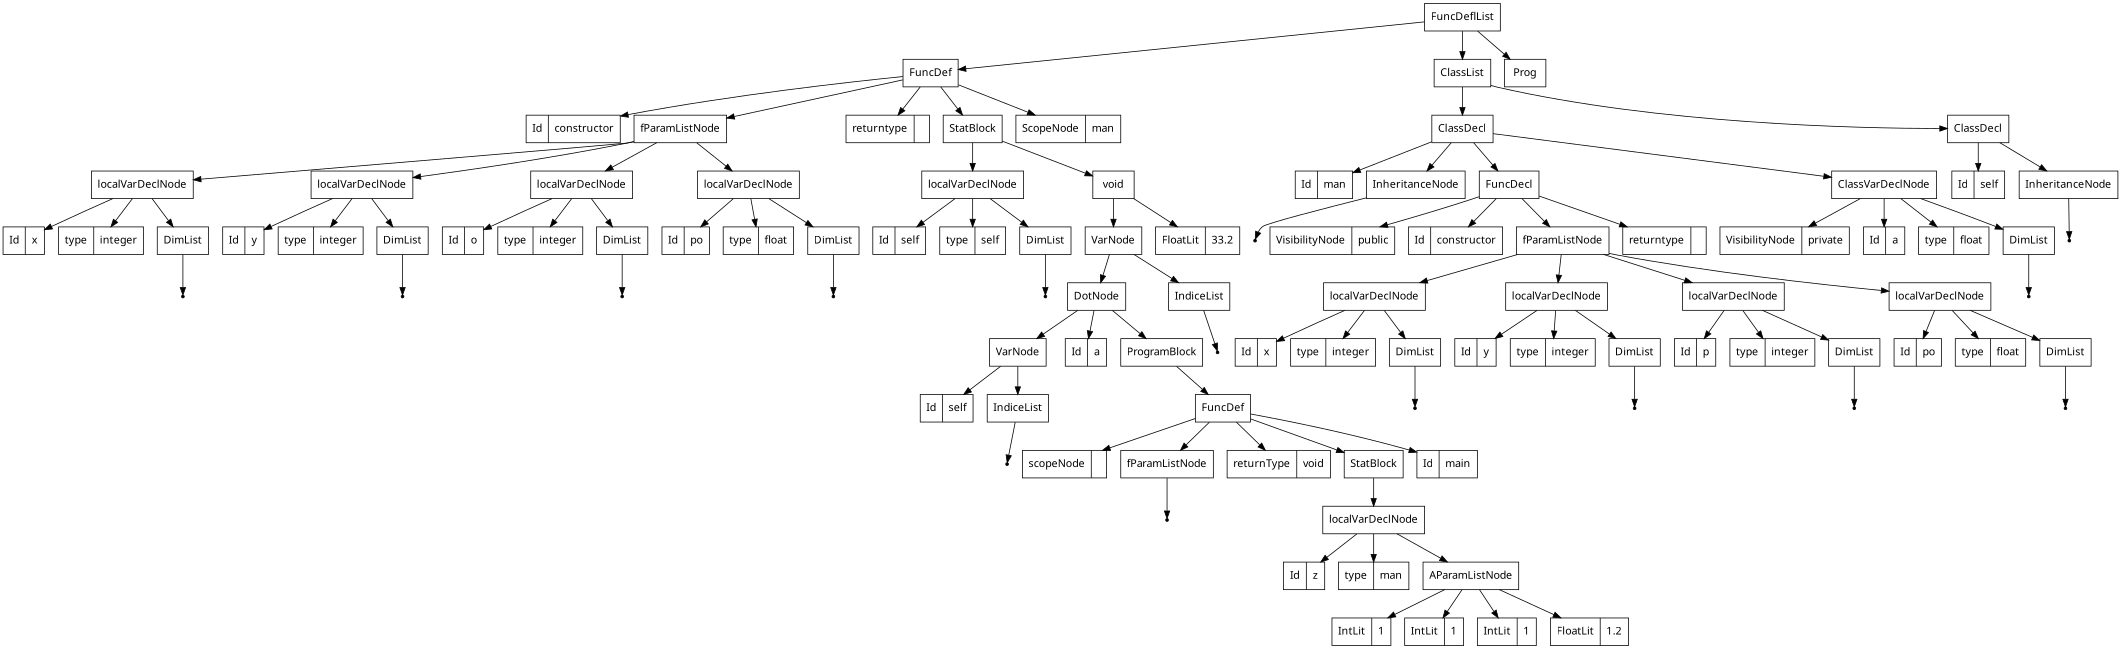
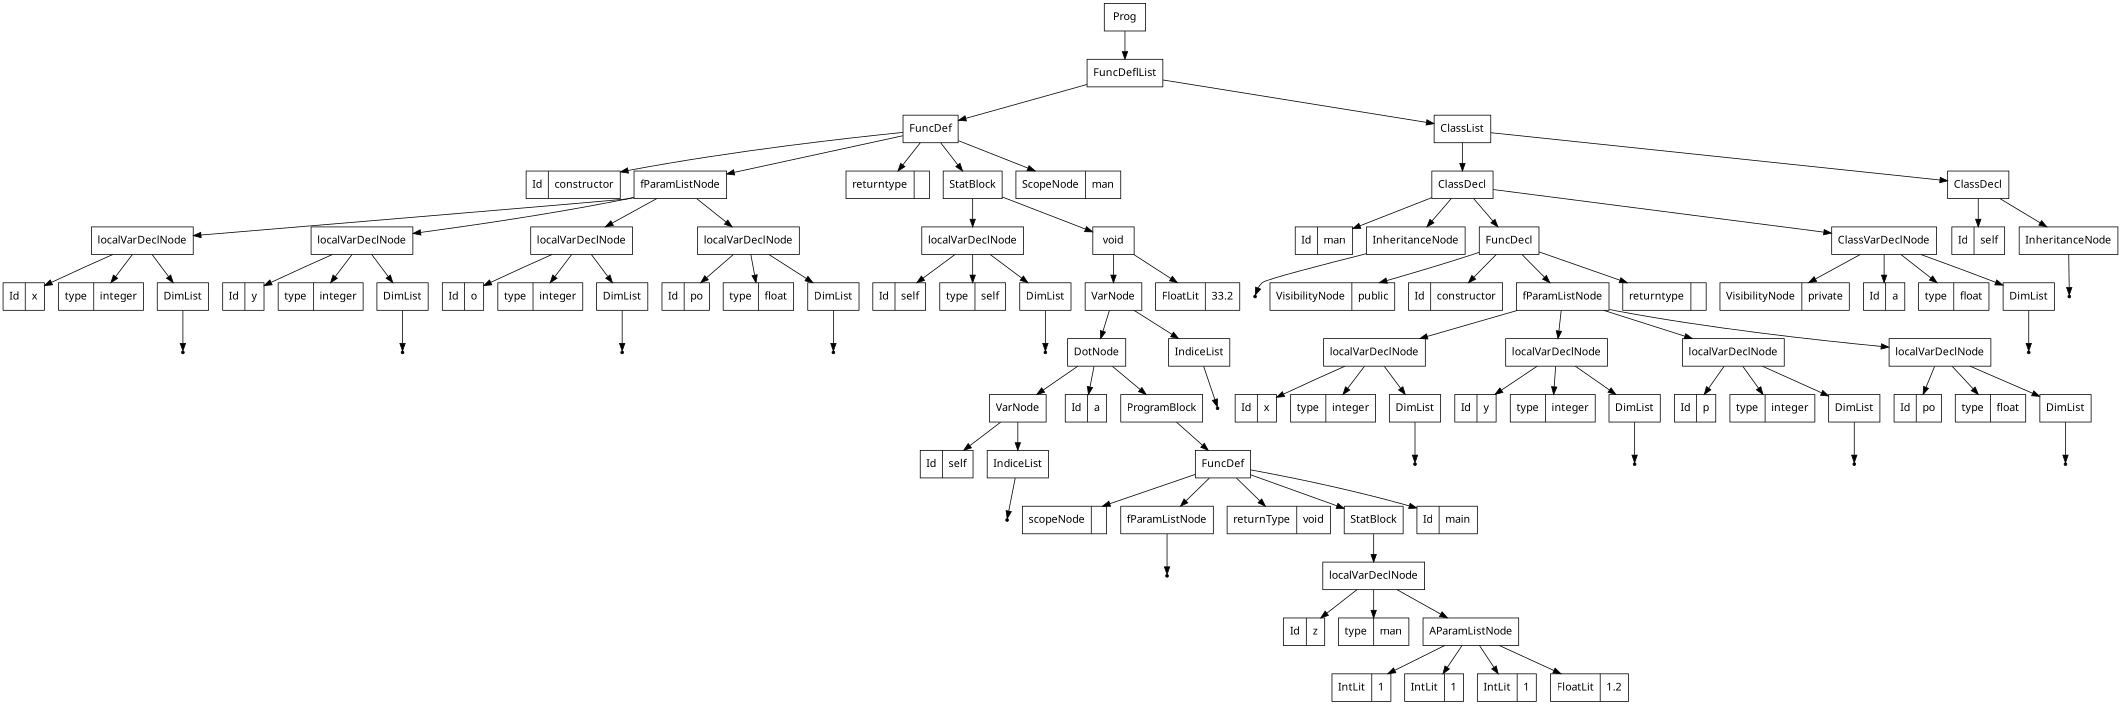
edge "FuncDeflList" -> "Prog": reversed
